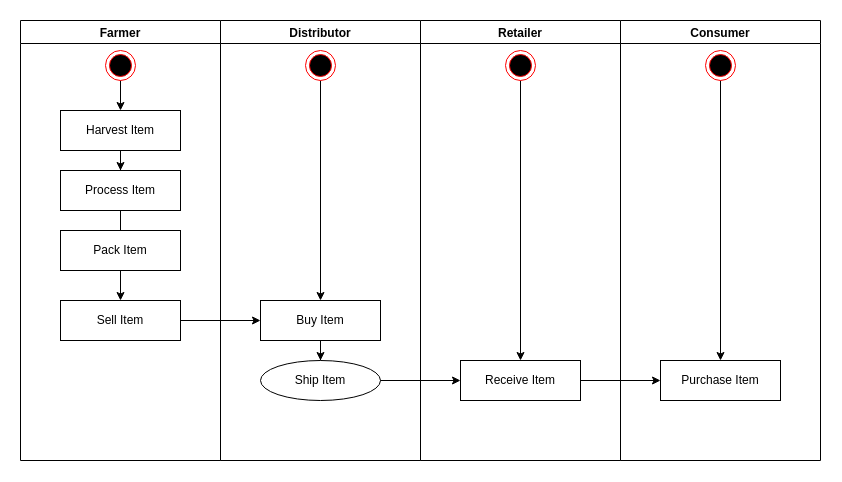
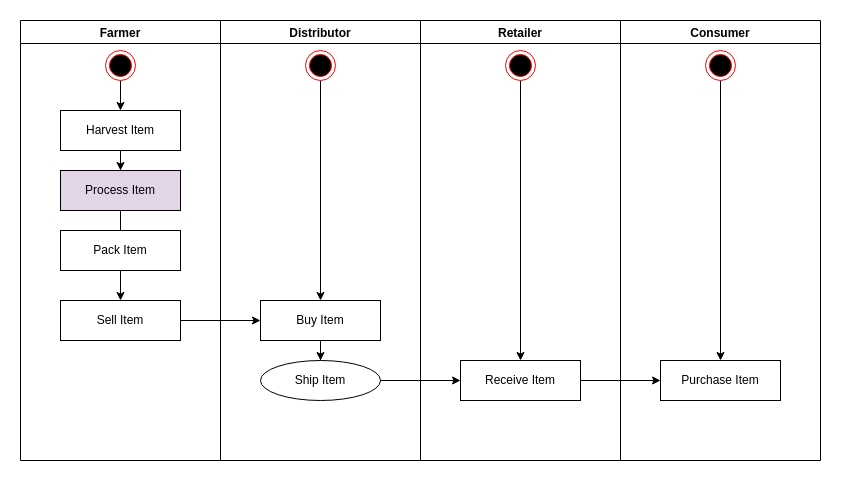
node "Process Item": fillcolor #ffffff -> #e1d5e7
